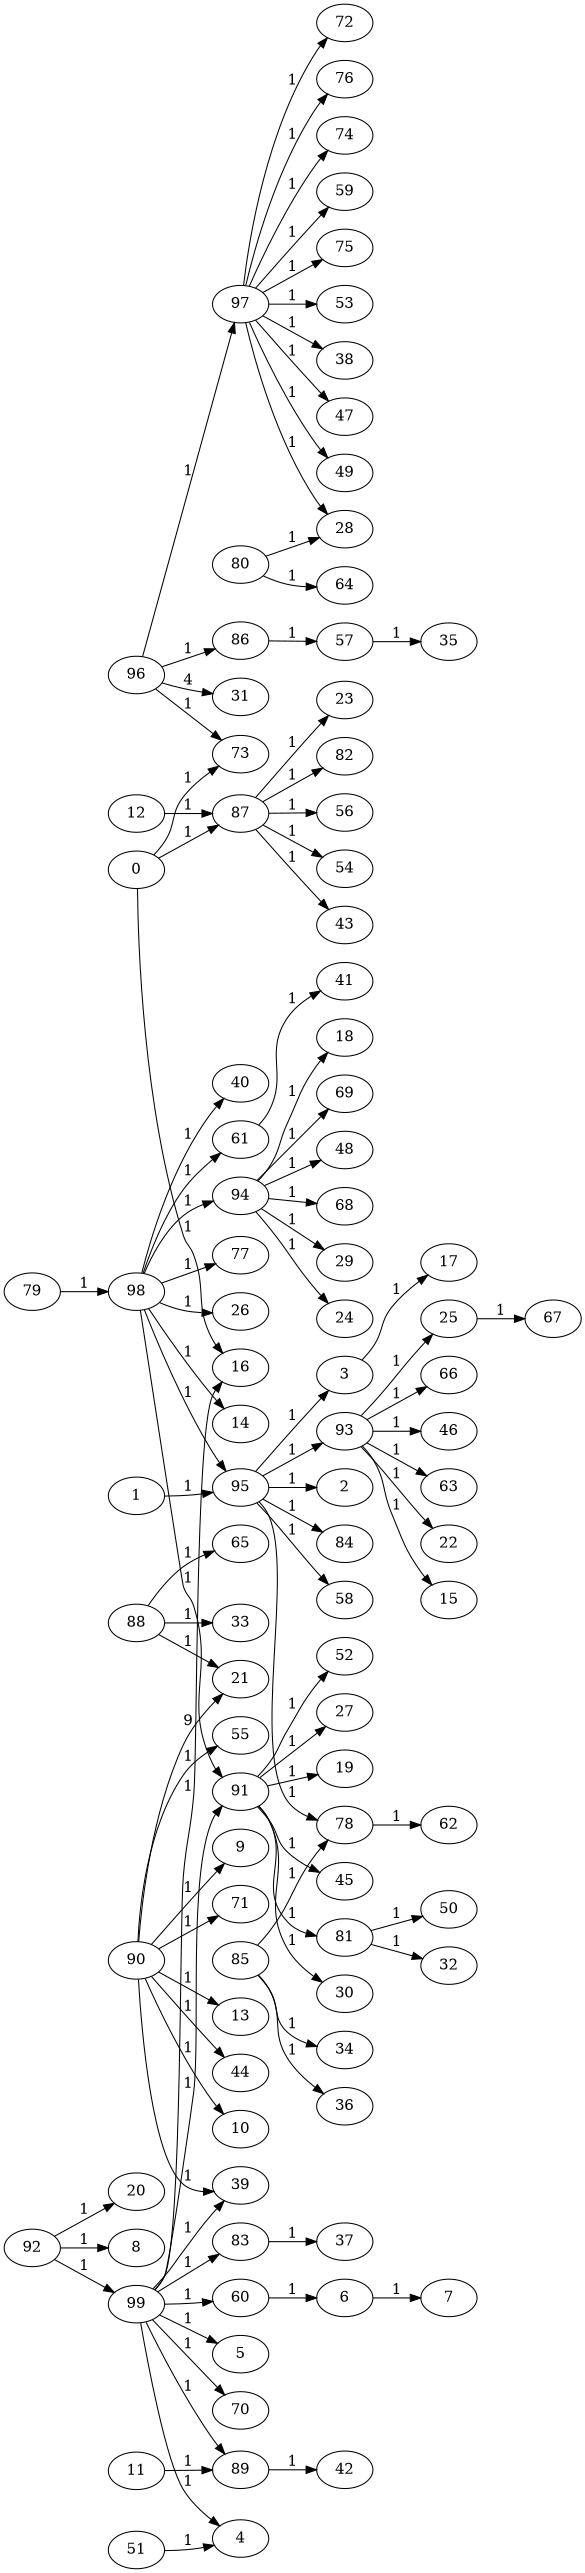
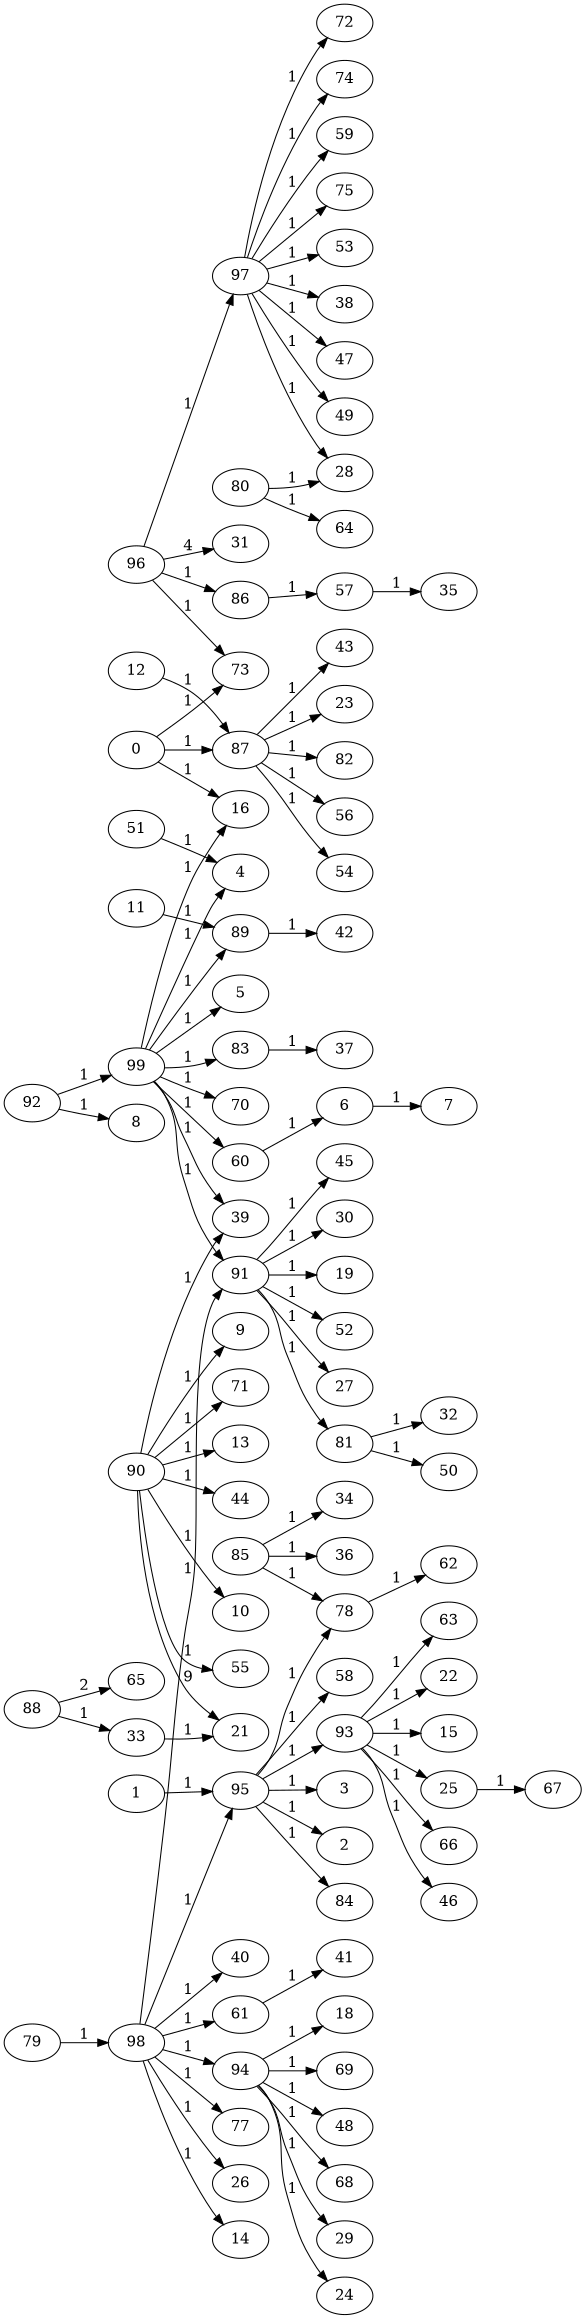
node "76": removed
node "17": removed
edge "88" -> "65": label "1" -> "2"
edge "88" -> "21": now "33" -> "21"
node "20": removed
